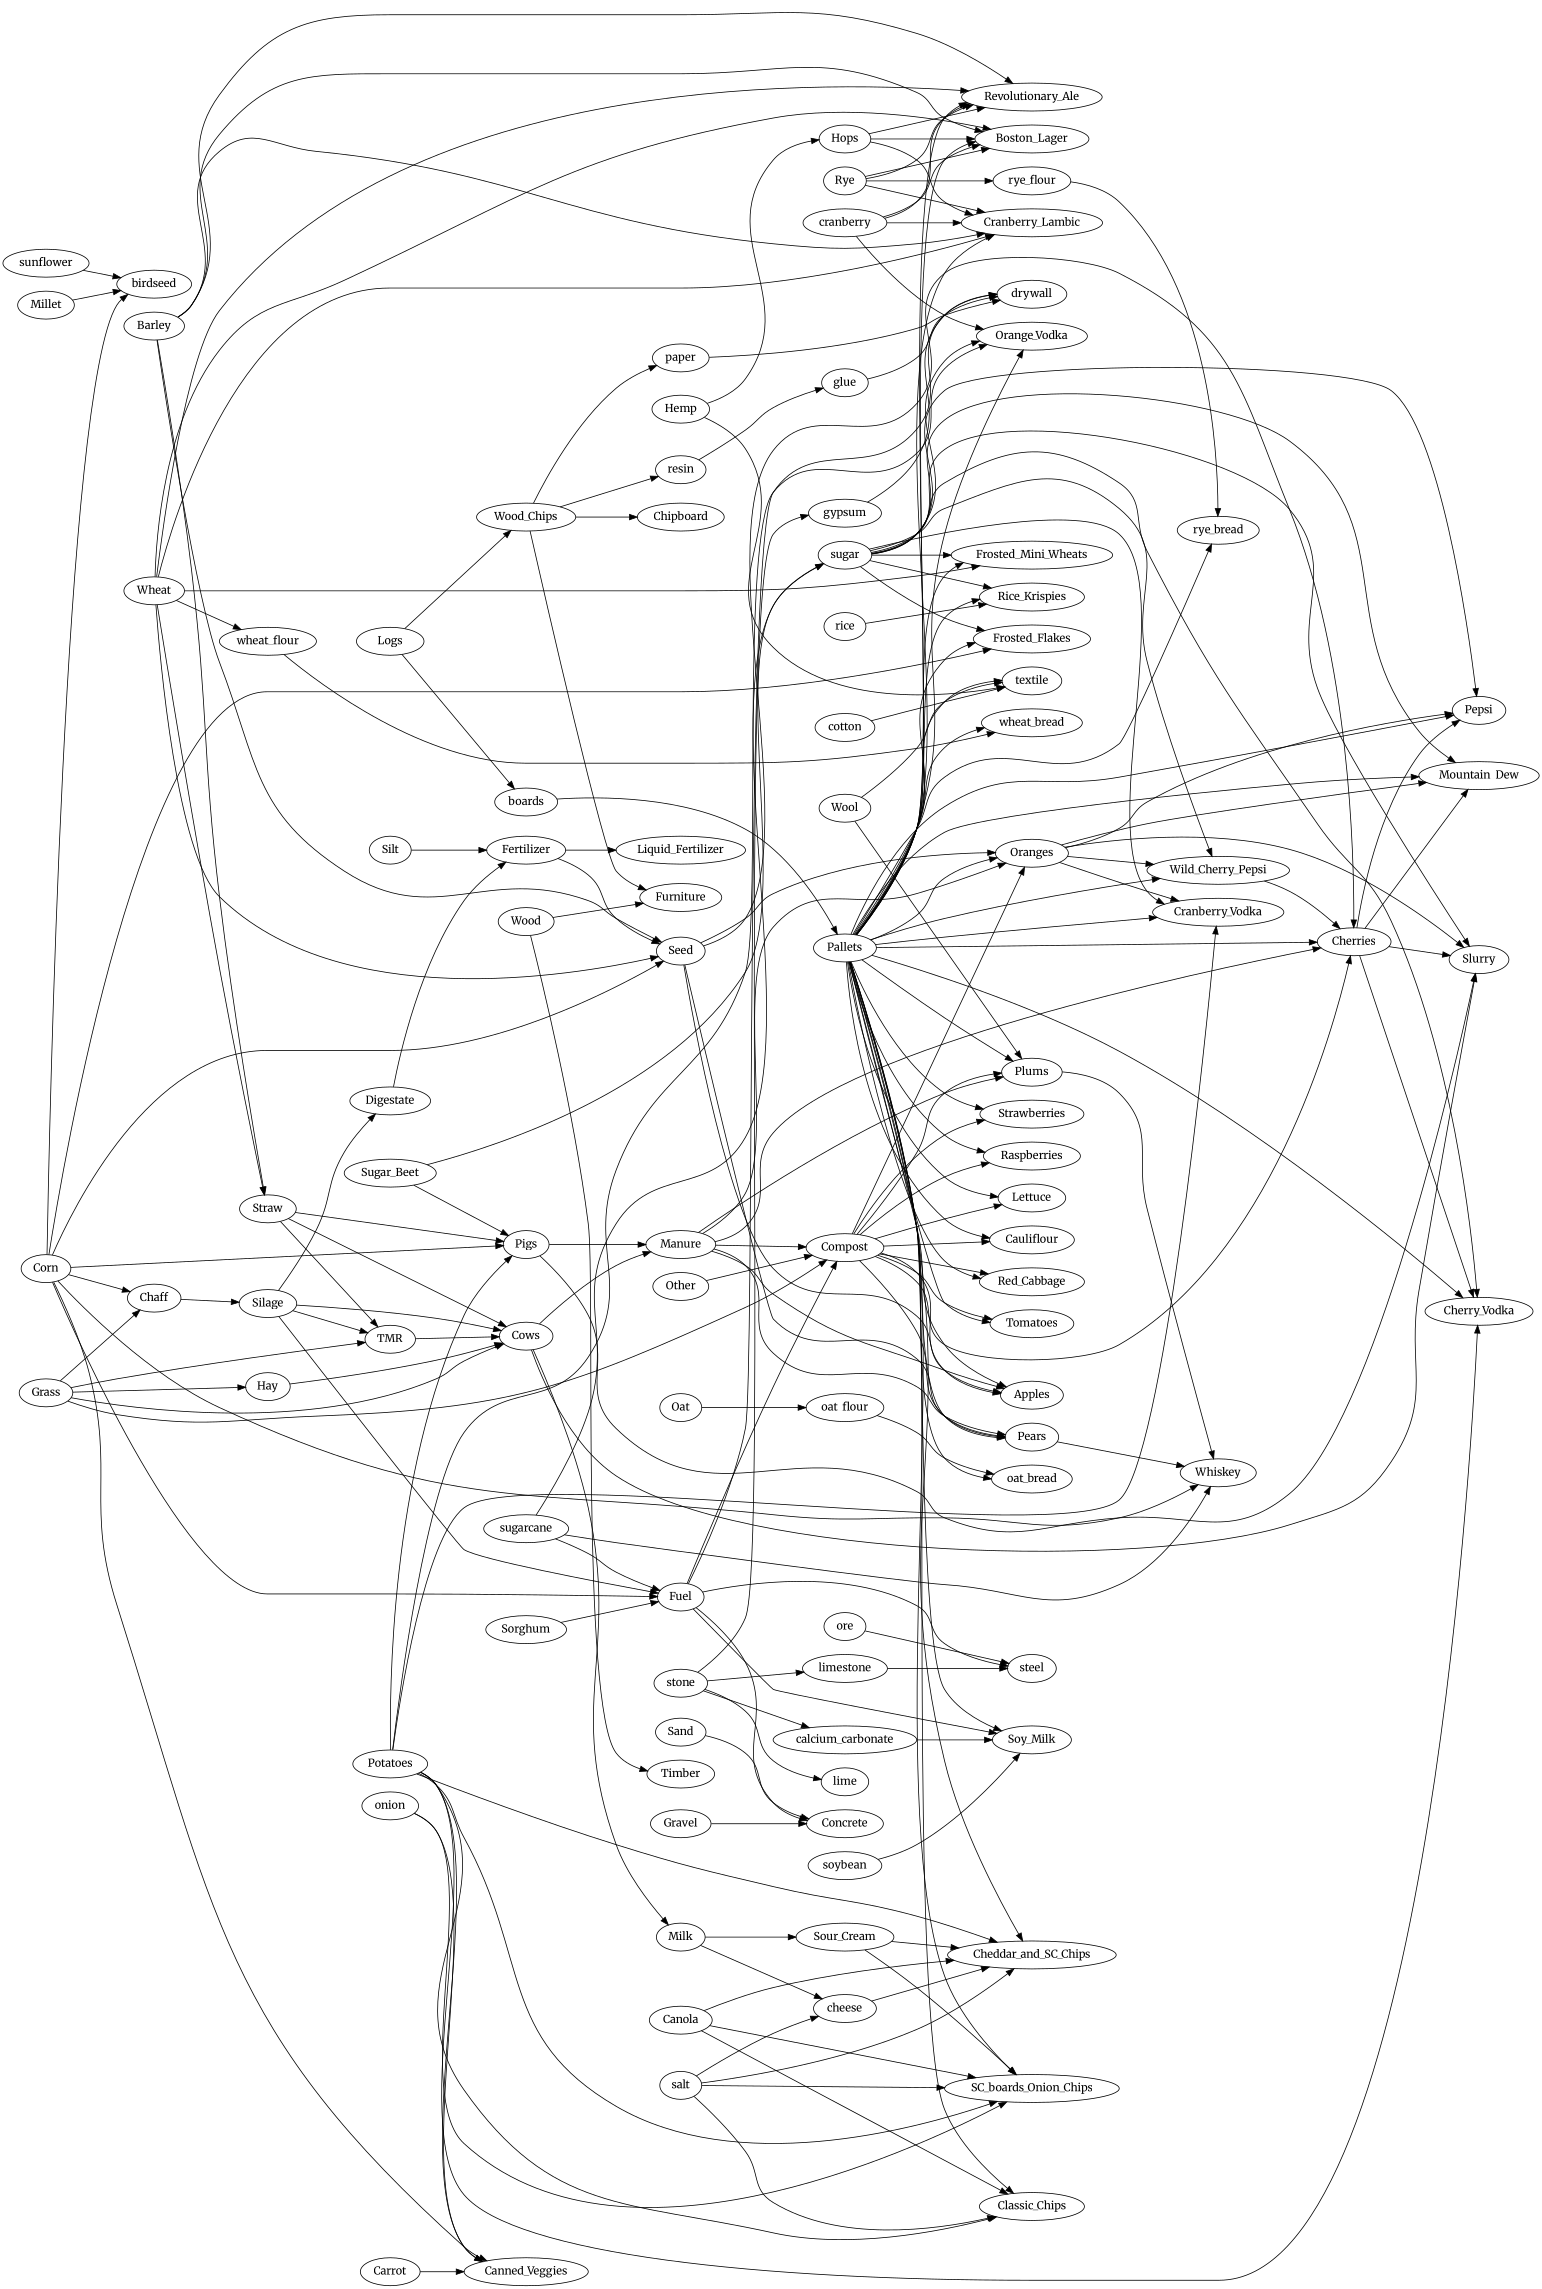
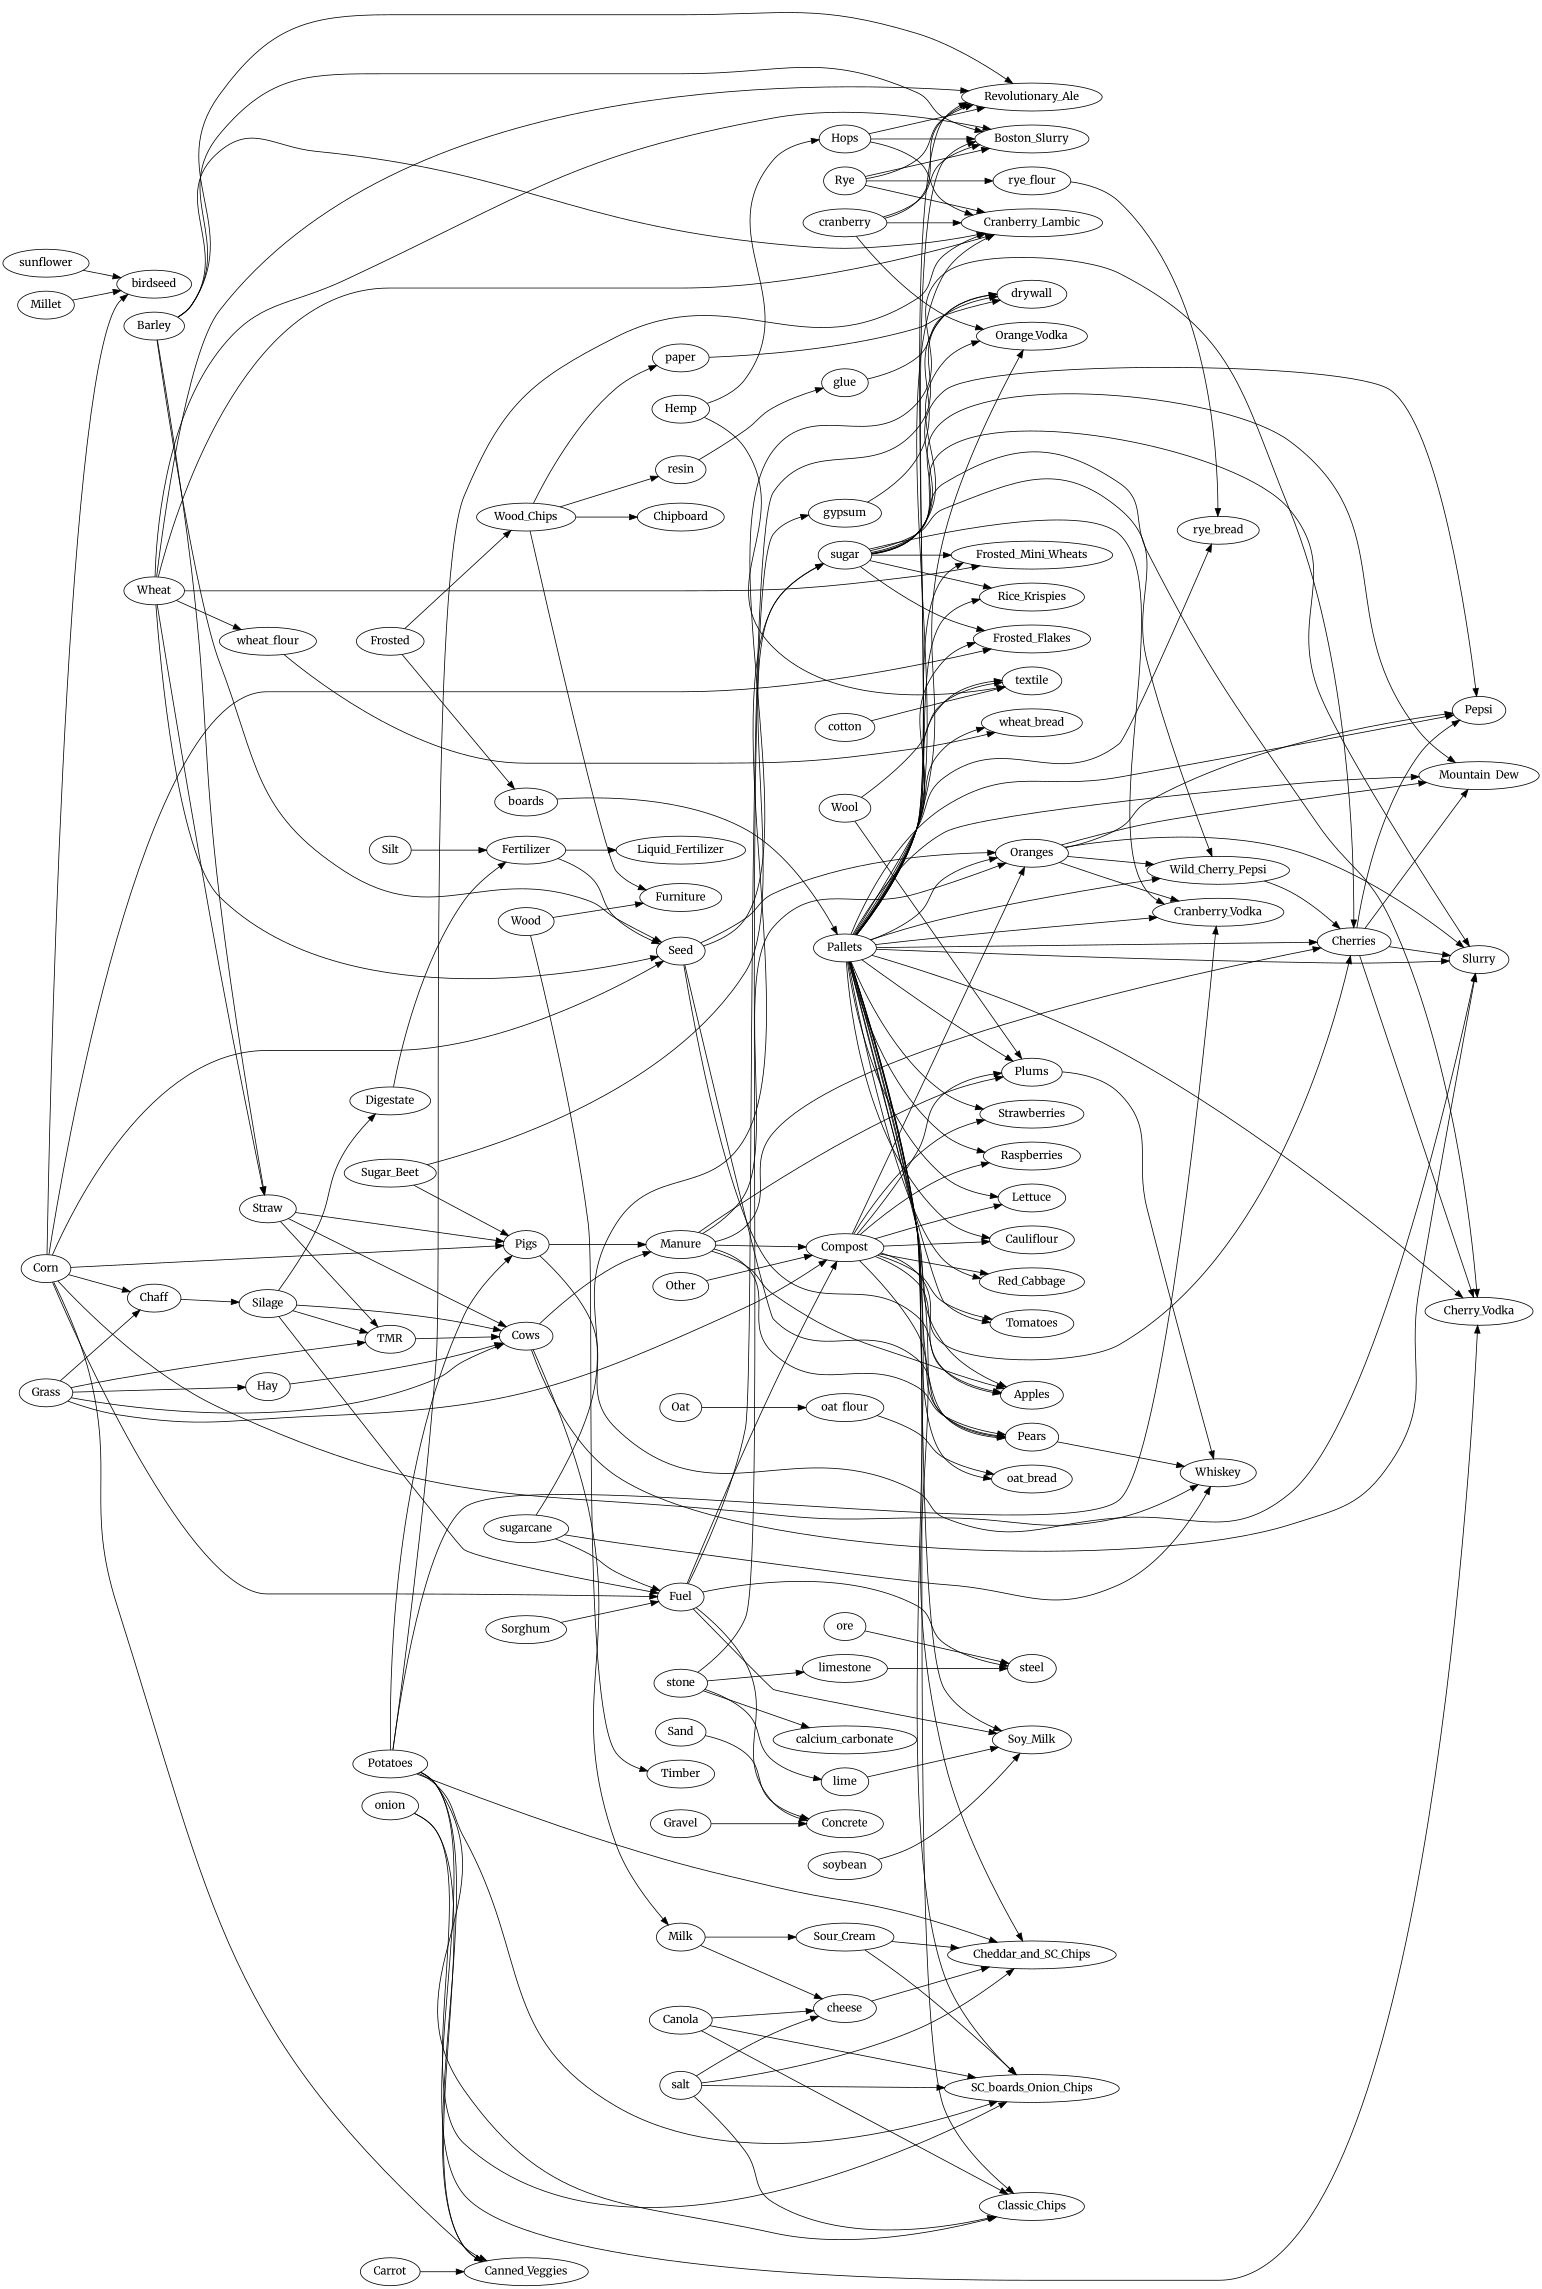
node "Boston_Lager": label "Boston_Lager" -> "Boston_Slurry"
node "rice": removed
node "Logs": label "Logs" -> "Frosted"
edge "Pallets" -> "Slurry": added
edge "Potatoes" -> "Orange_Vodka": now "Potatoes" -> "Cranberry_Lambic"
edge "calcium_carbonate" -> "Soy_Milk": now "lime" -> "Soy_Milk"
edge "Canola" -> "Cheddar_and_SC_Chips": now "Canola" -> "cheese"
